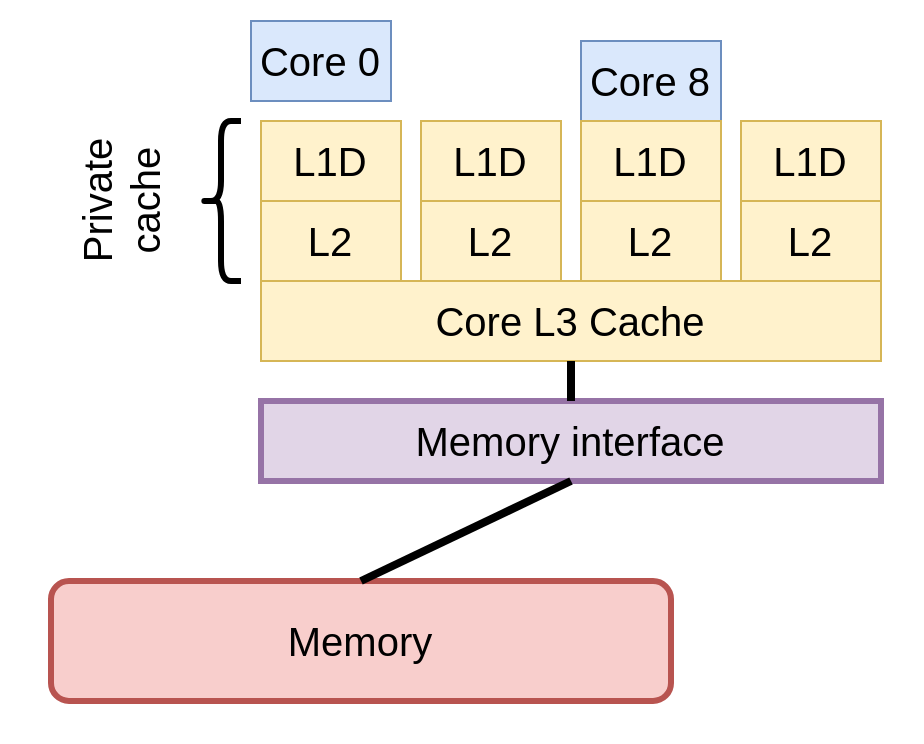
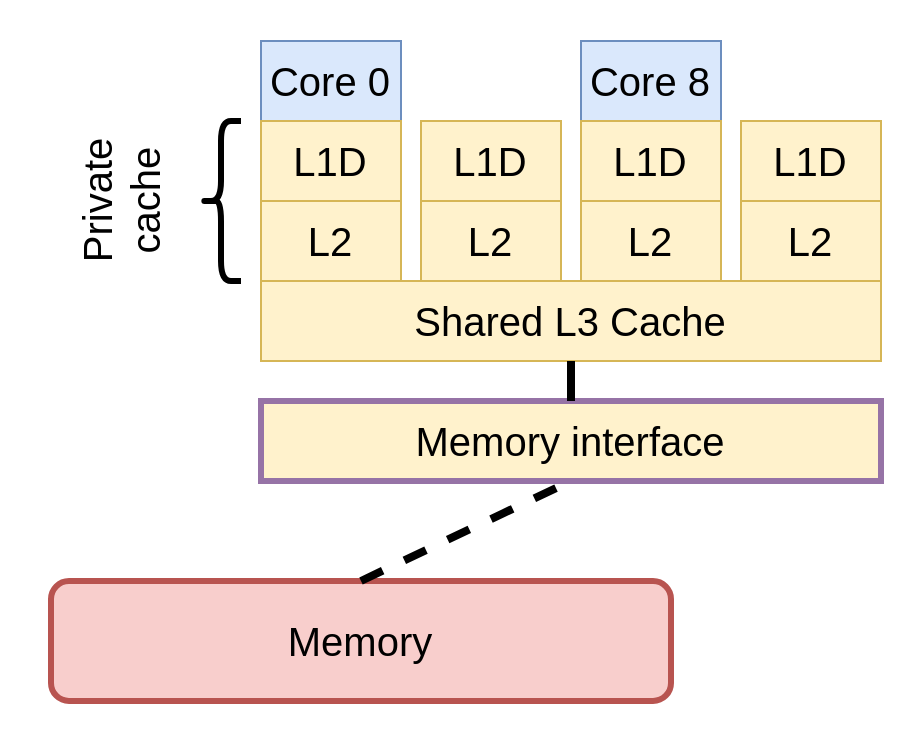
node "Core 0": moved (321, 61) -> (331, 81)
node "Core L3 Cache": label "Core L3 Cache" -> "Shared L3 Cache"
node "Memory interface": fillcolor #e1d5e7 -> #fff2cc
edge "Memory interface" -- "Memory": style solid -> dashed
